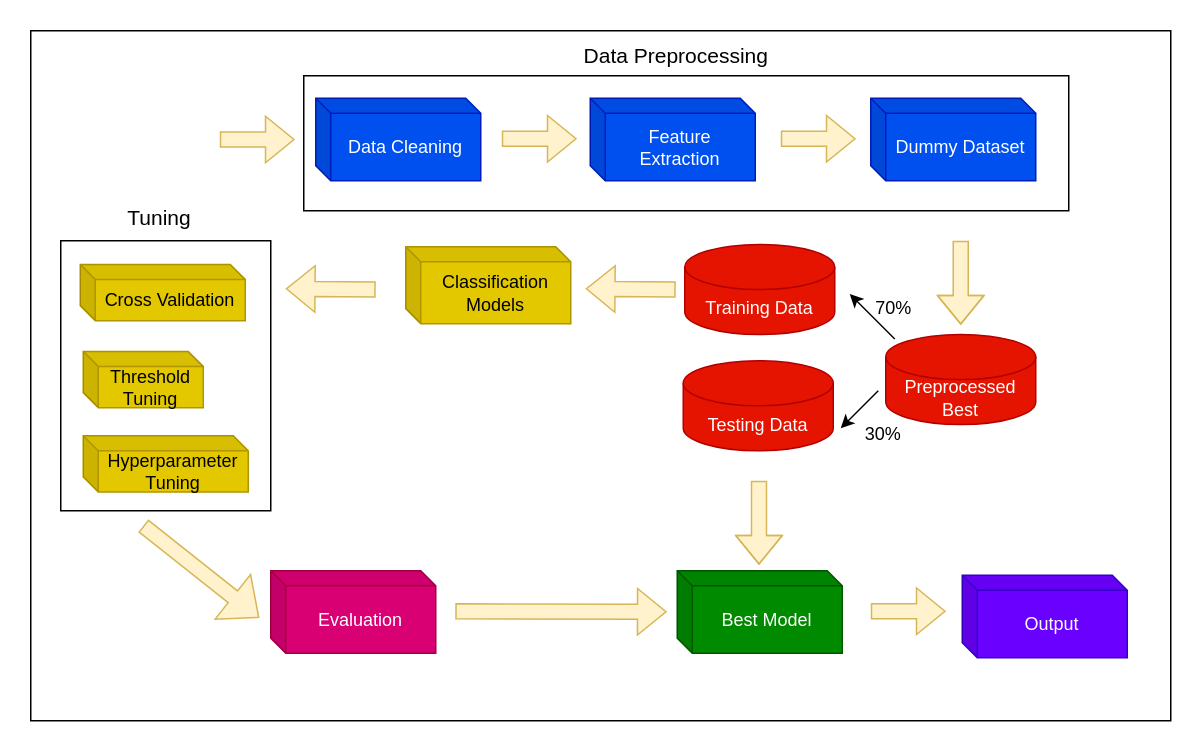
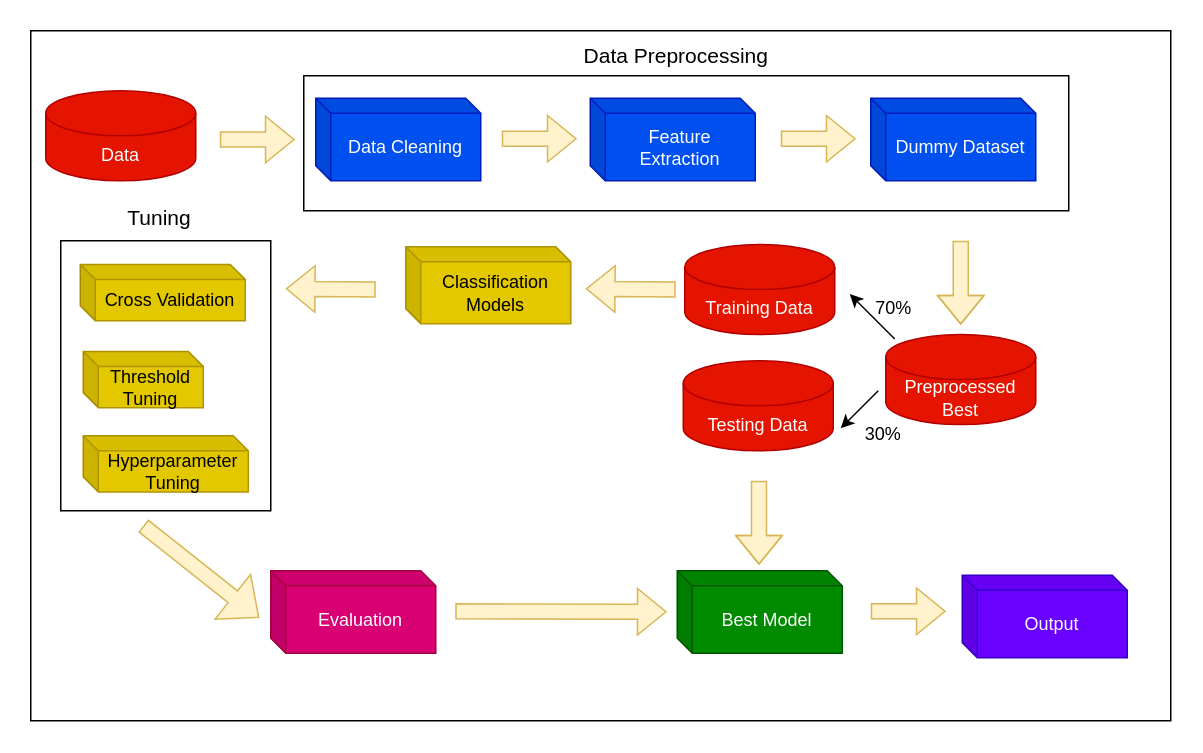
node "Data": added
